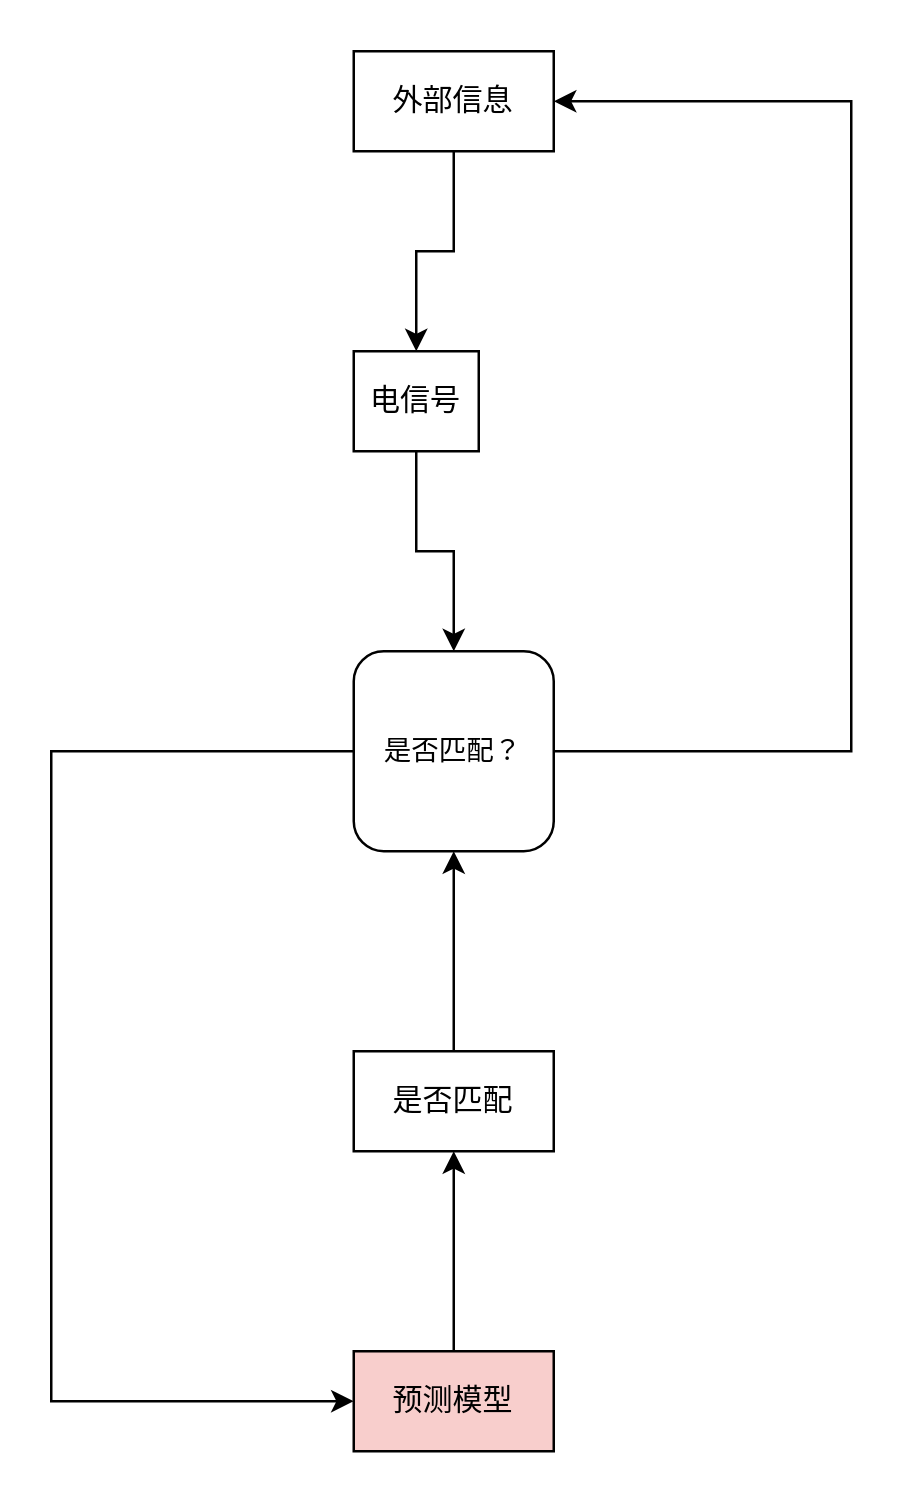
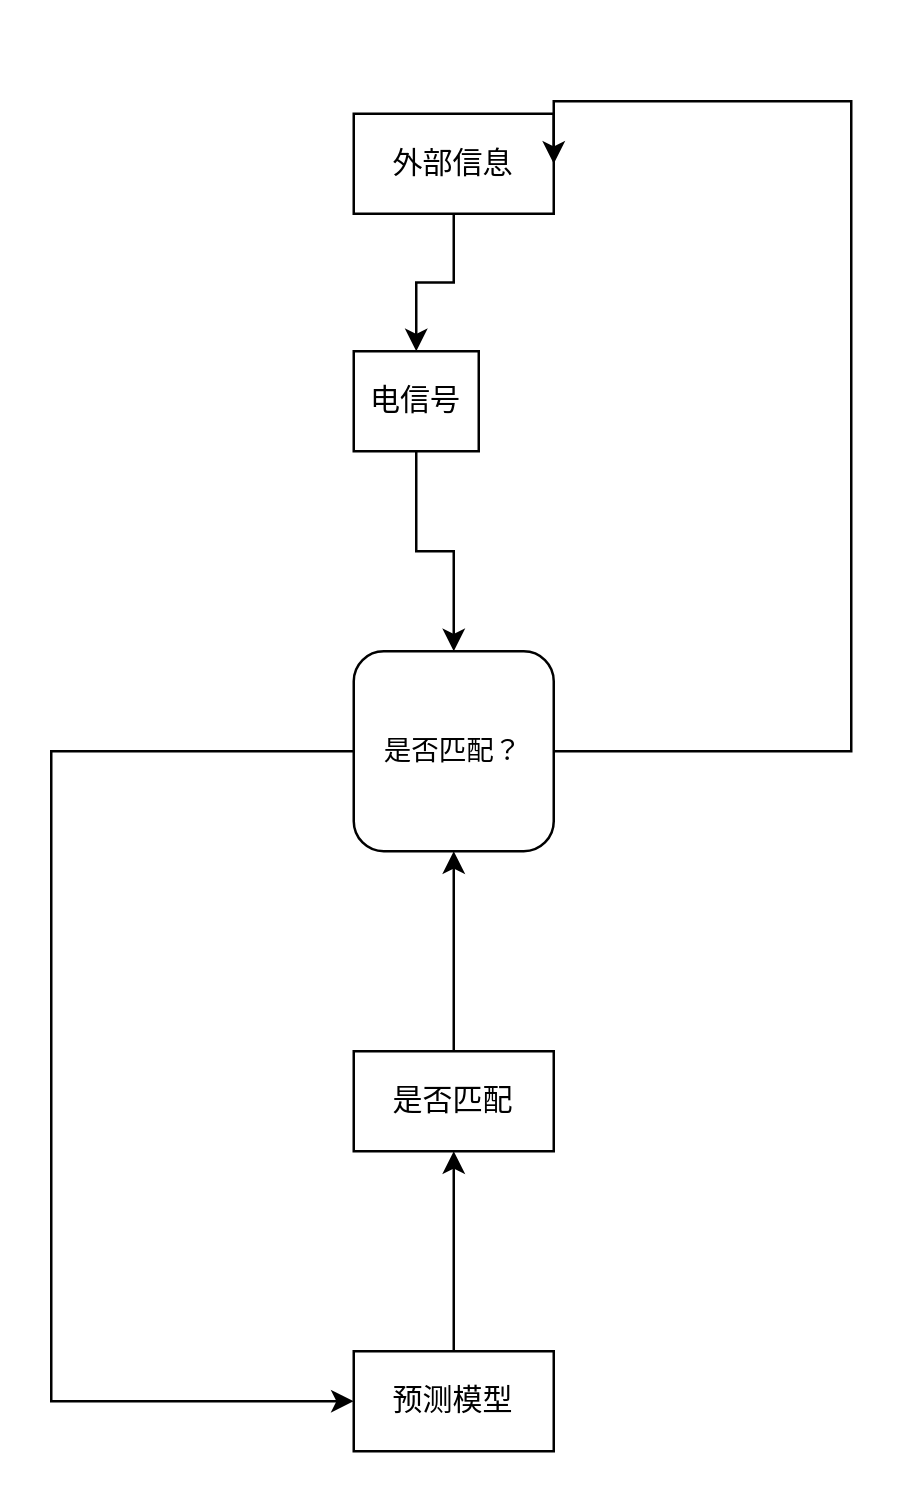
node "外部信息": moved (454, 101) -> (454, 164)
node "预测模型": fillcolor #f8cecc -> #ffffff
